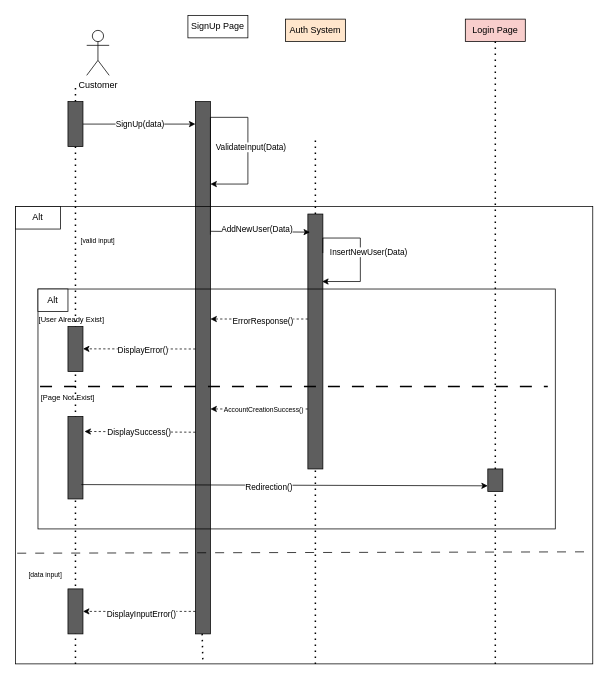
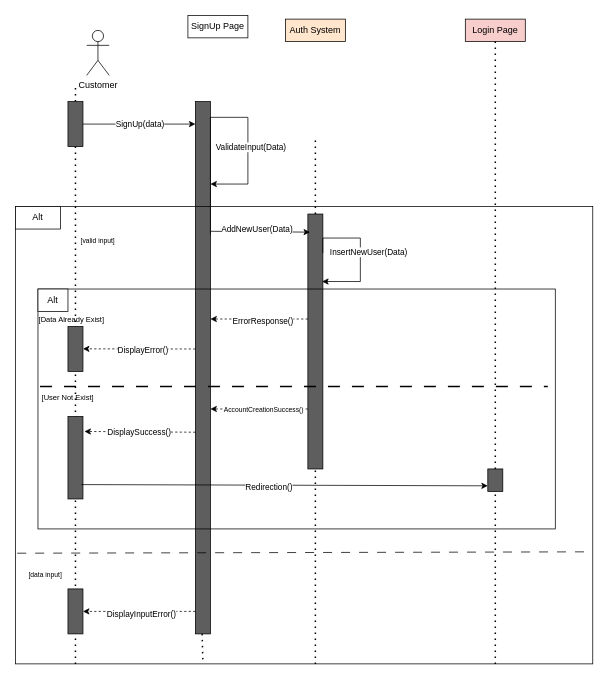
node "[User Already Exist]": label "[User Already Exist]" -> "[Data Already Exist]"
node "[Page Not Exist]": label "[Page Not Exist]" -> "[User Not Exist]"
